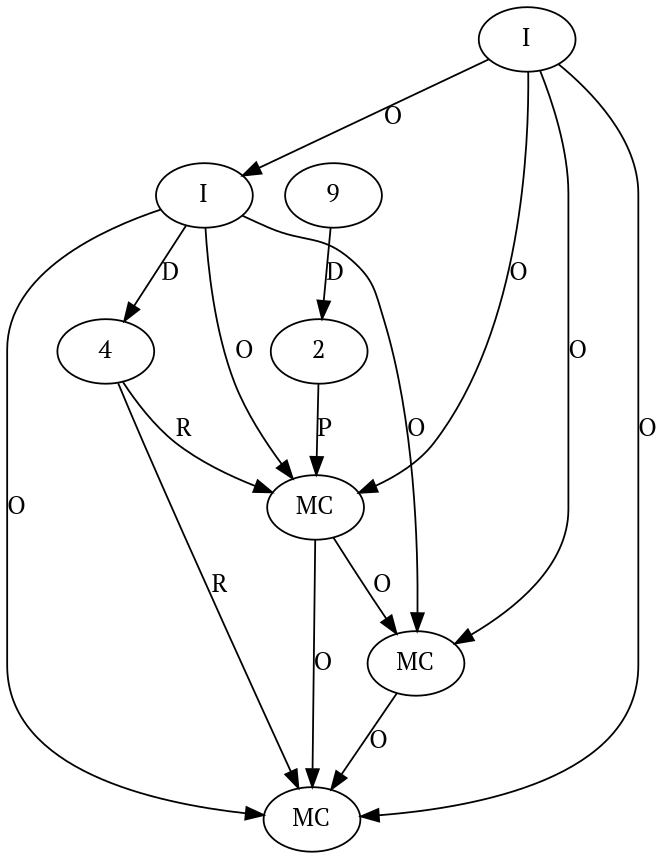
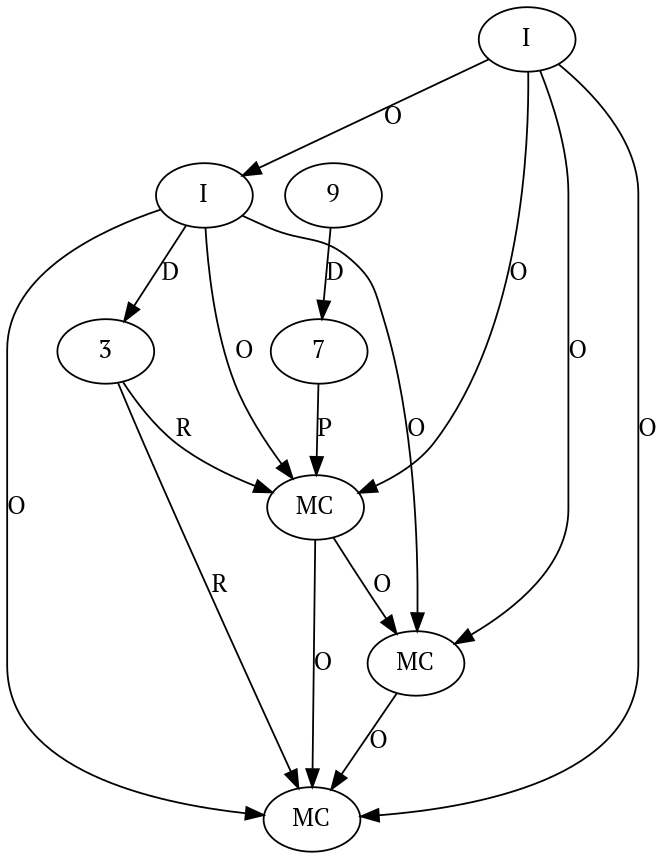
node "4": label "4" -> "3"
node "2": label "2" -> "7"
